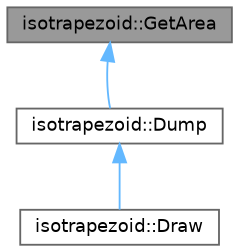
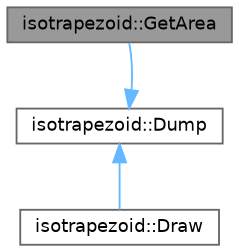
edge "isotrapezoid::Dump" -> "isotrapezoid::GetArea": reversed
